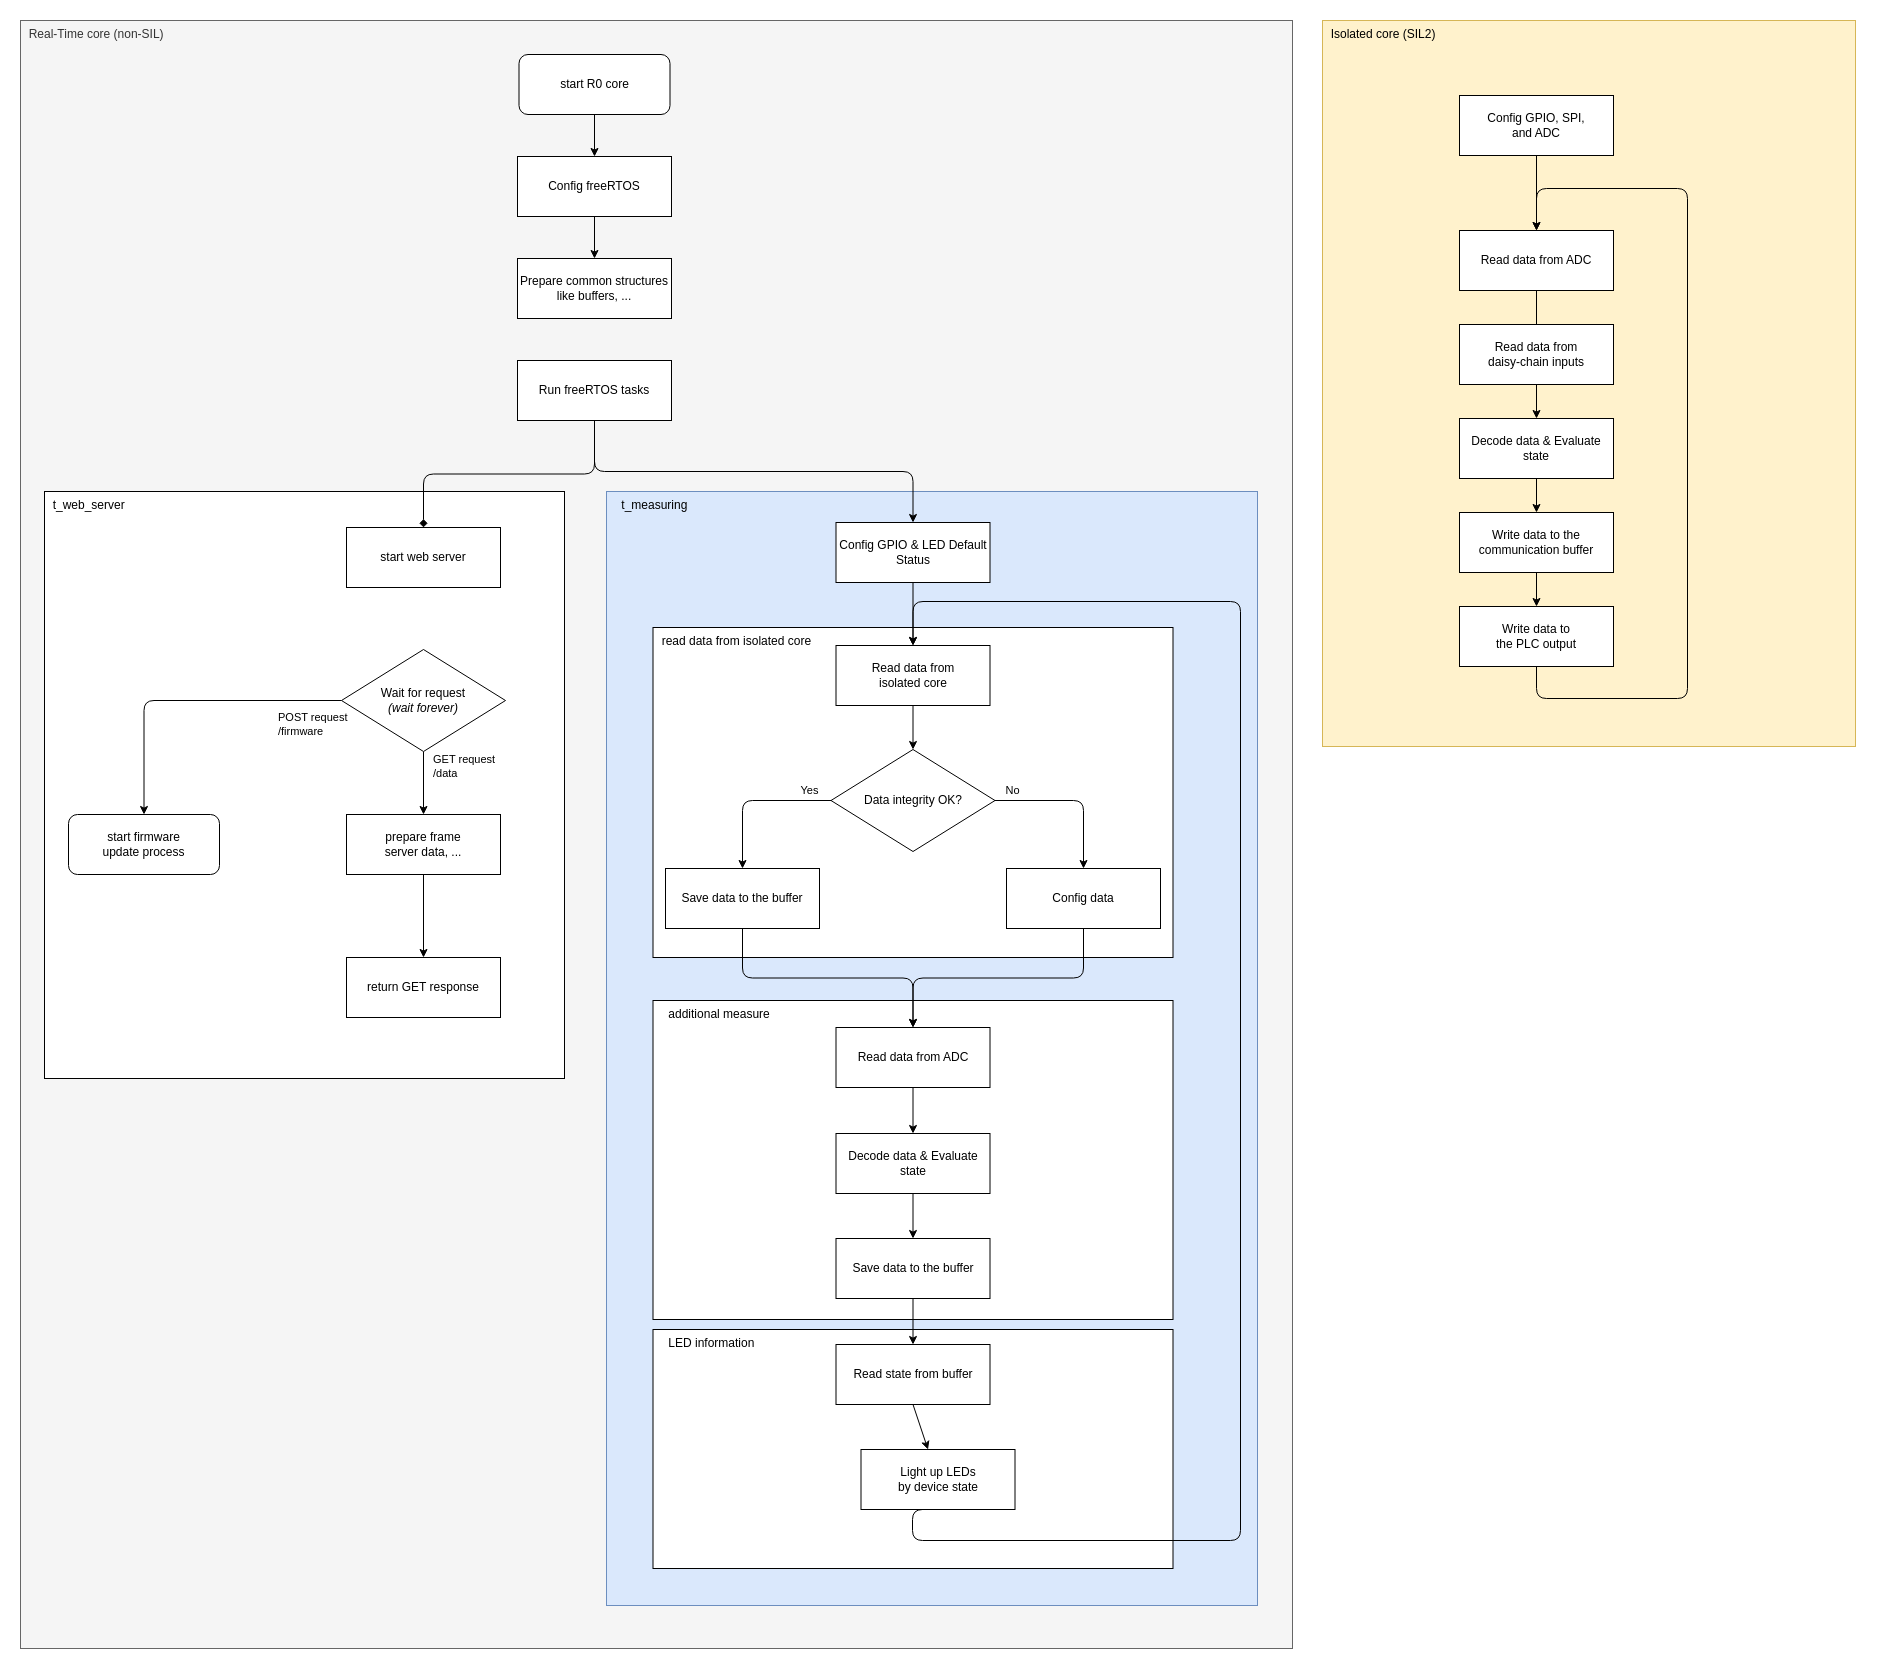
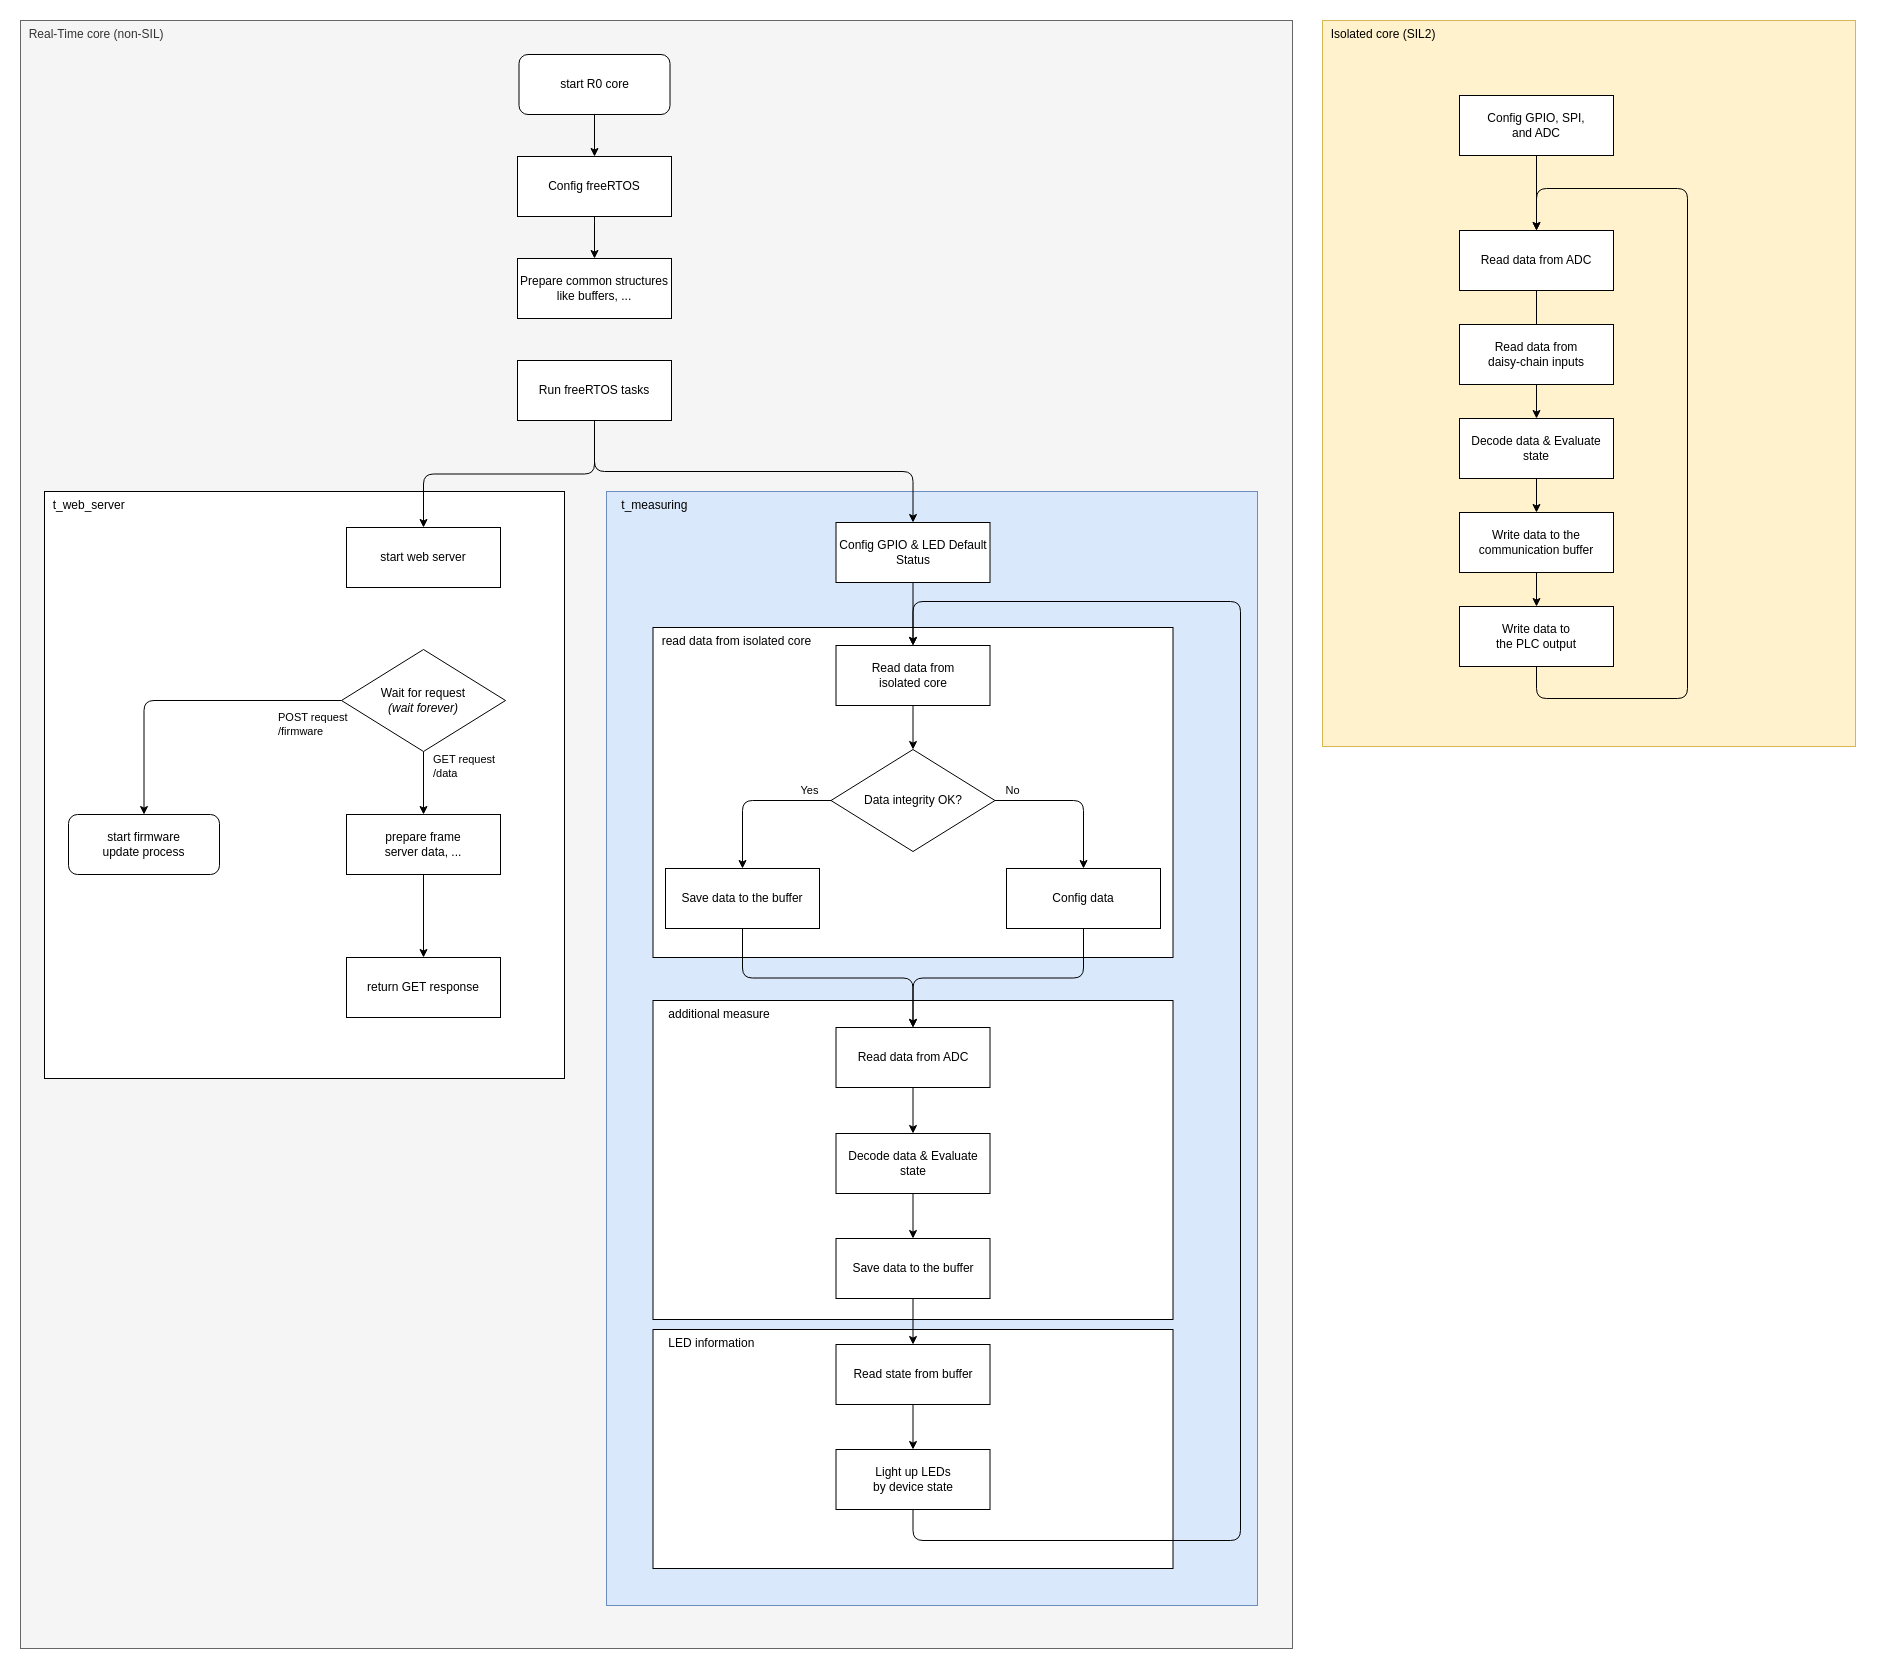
edge "Run freeRTOS tasks" -> "start web server": arrowhead diamond -> classic
node "Light up LEDs by device state": moved (938, 1480) -> (913, 1480)
